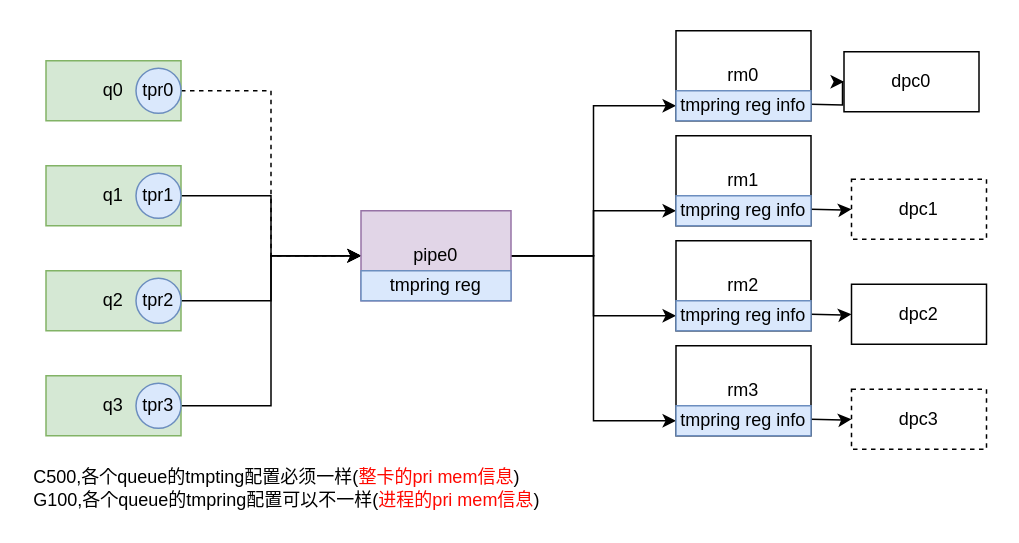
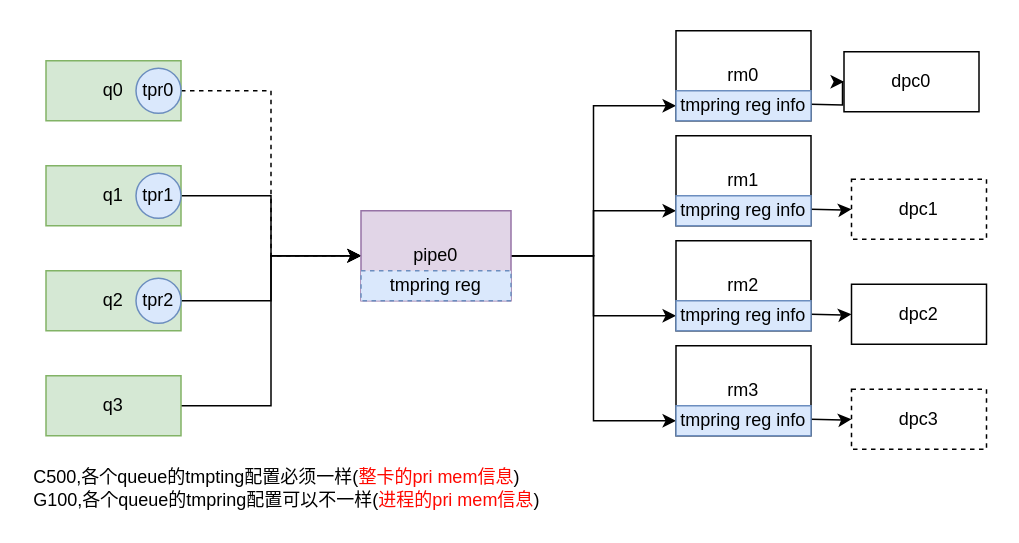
node "tmpring reg": style solid -> dashed
node "tpr3": removed
